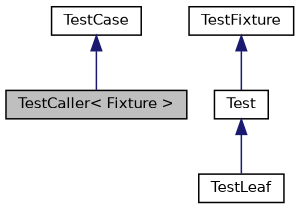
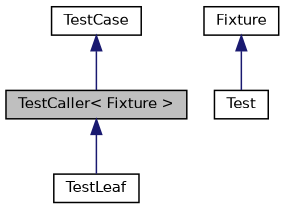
node "TestFixture": label "TestFixture" -> "Fixture"
edge "TestLeaf" -> "Test": now "TestLeaf" -> "TestCaller< Fixture >"
